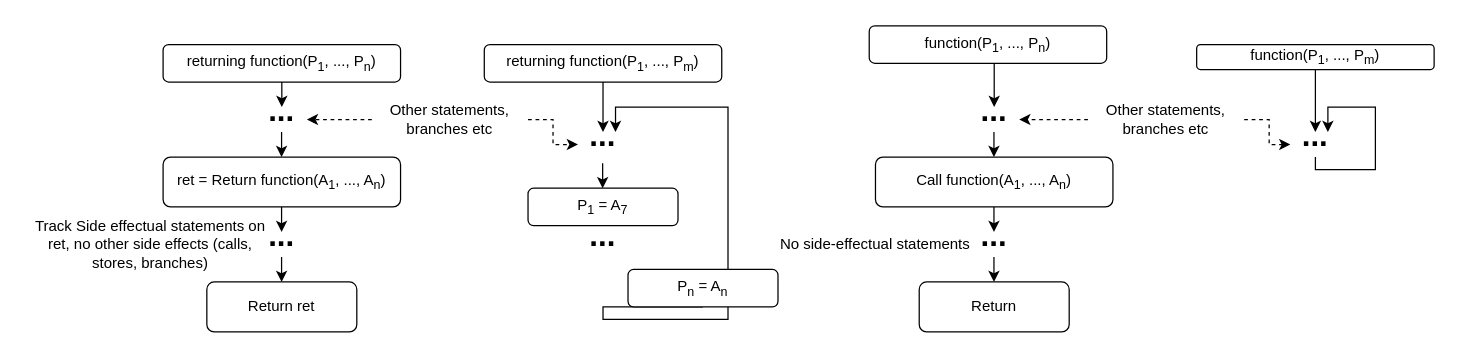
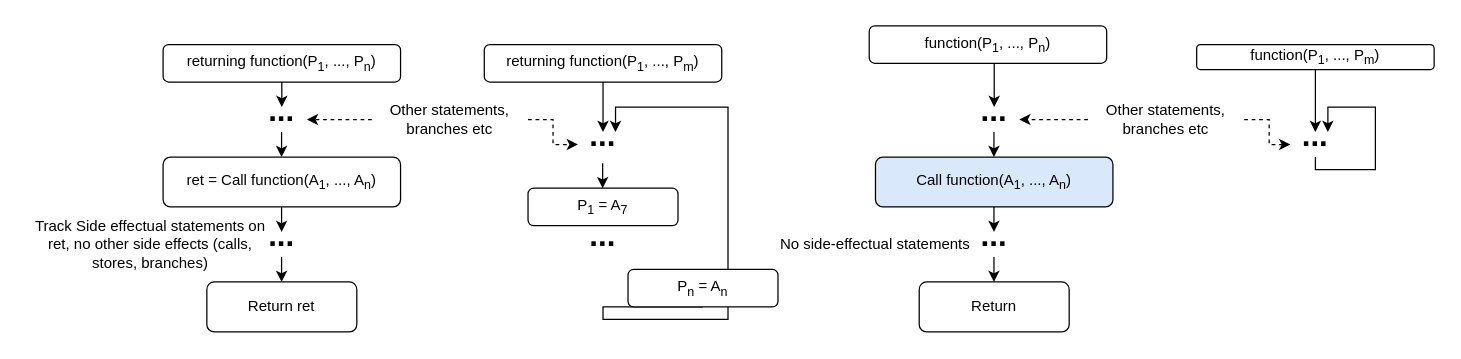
node "ret = Return function(A1, ..., An)": label "ret = Return function(A1, ..., An)" -> "ret = Call function(A1, ..., An)"
node "Call function(A1, ..., An)": fillcolor #ffffff -> #dae8fc
